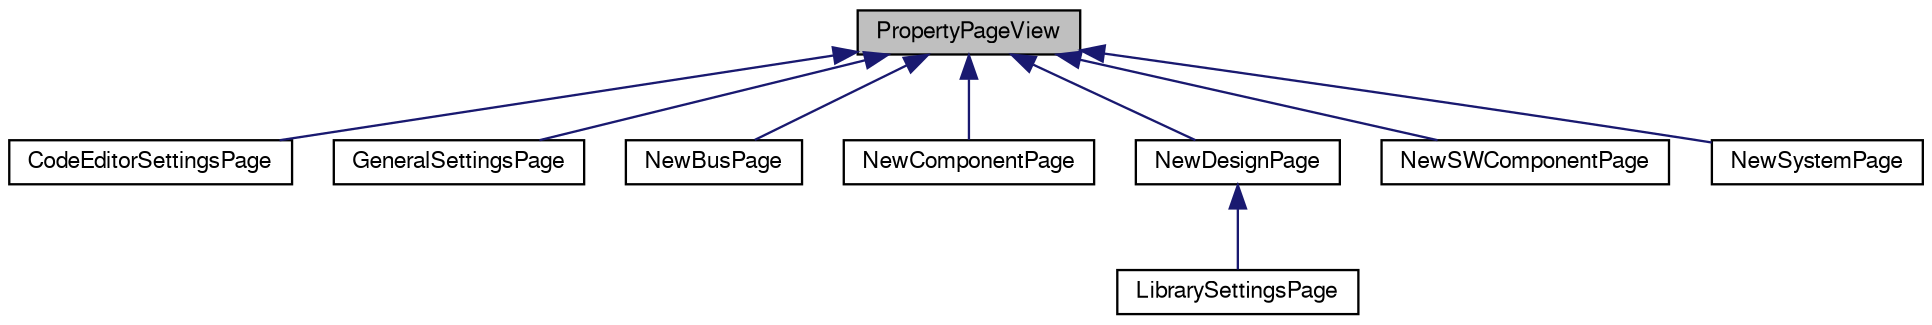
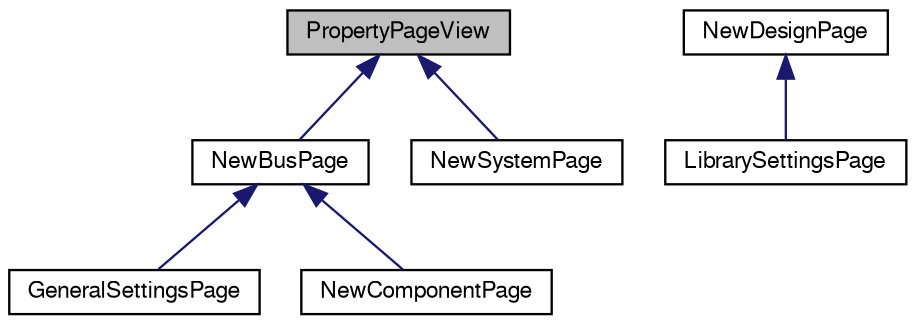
edge "GeneralSettingsPage" -> "PropertyPageView": now "GeneralSettingsPage" -> "NewBusPage"
edge "NewDesignPage" -> "PropertyPageView": removed
edge "NewComponentPage" -> "PropertyPageView": now "NewComponentPage" -> "NewBusPage"
node "CodeEditorSettingsPage": removed
node "NewSWComponentPage": removed
